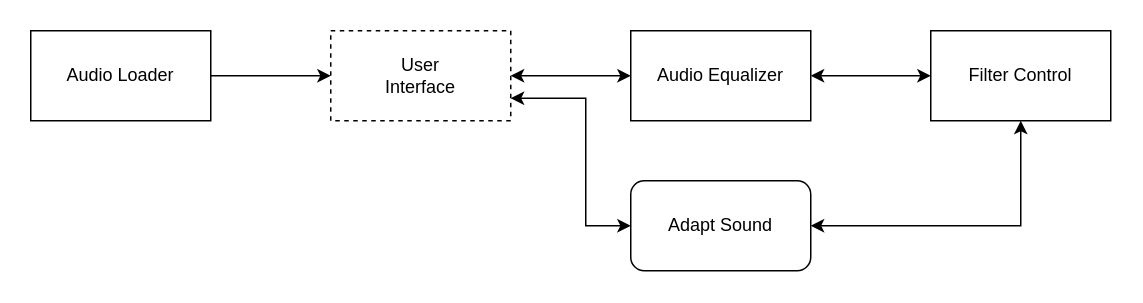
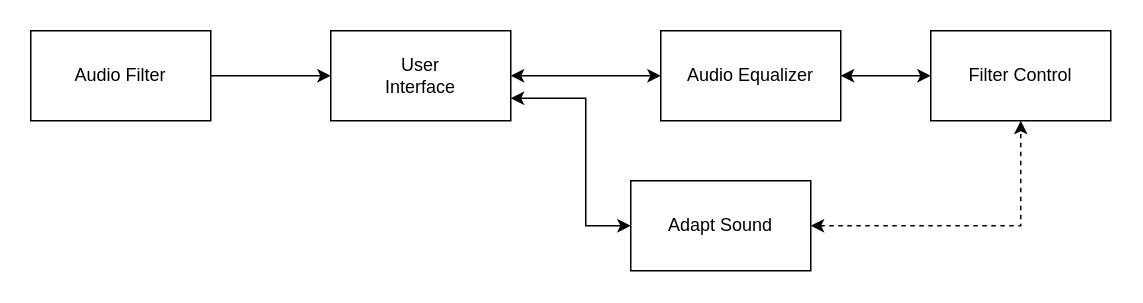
node "Audio Loader": label "Audio Loader" -> "Audio Filter"
node "User Interface": style dashed -> solid
node "Audio Equalizer": moved (721, 76) -> (751, 76)
node "Adapt Sound": shape rounded rectangle -> rectangle
edge "Filter Control" -- "Adapt Sound": style solid -> dashed
